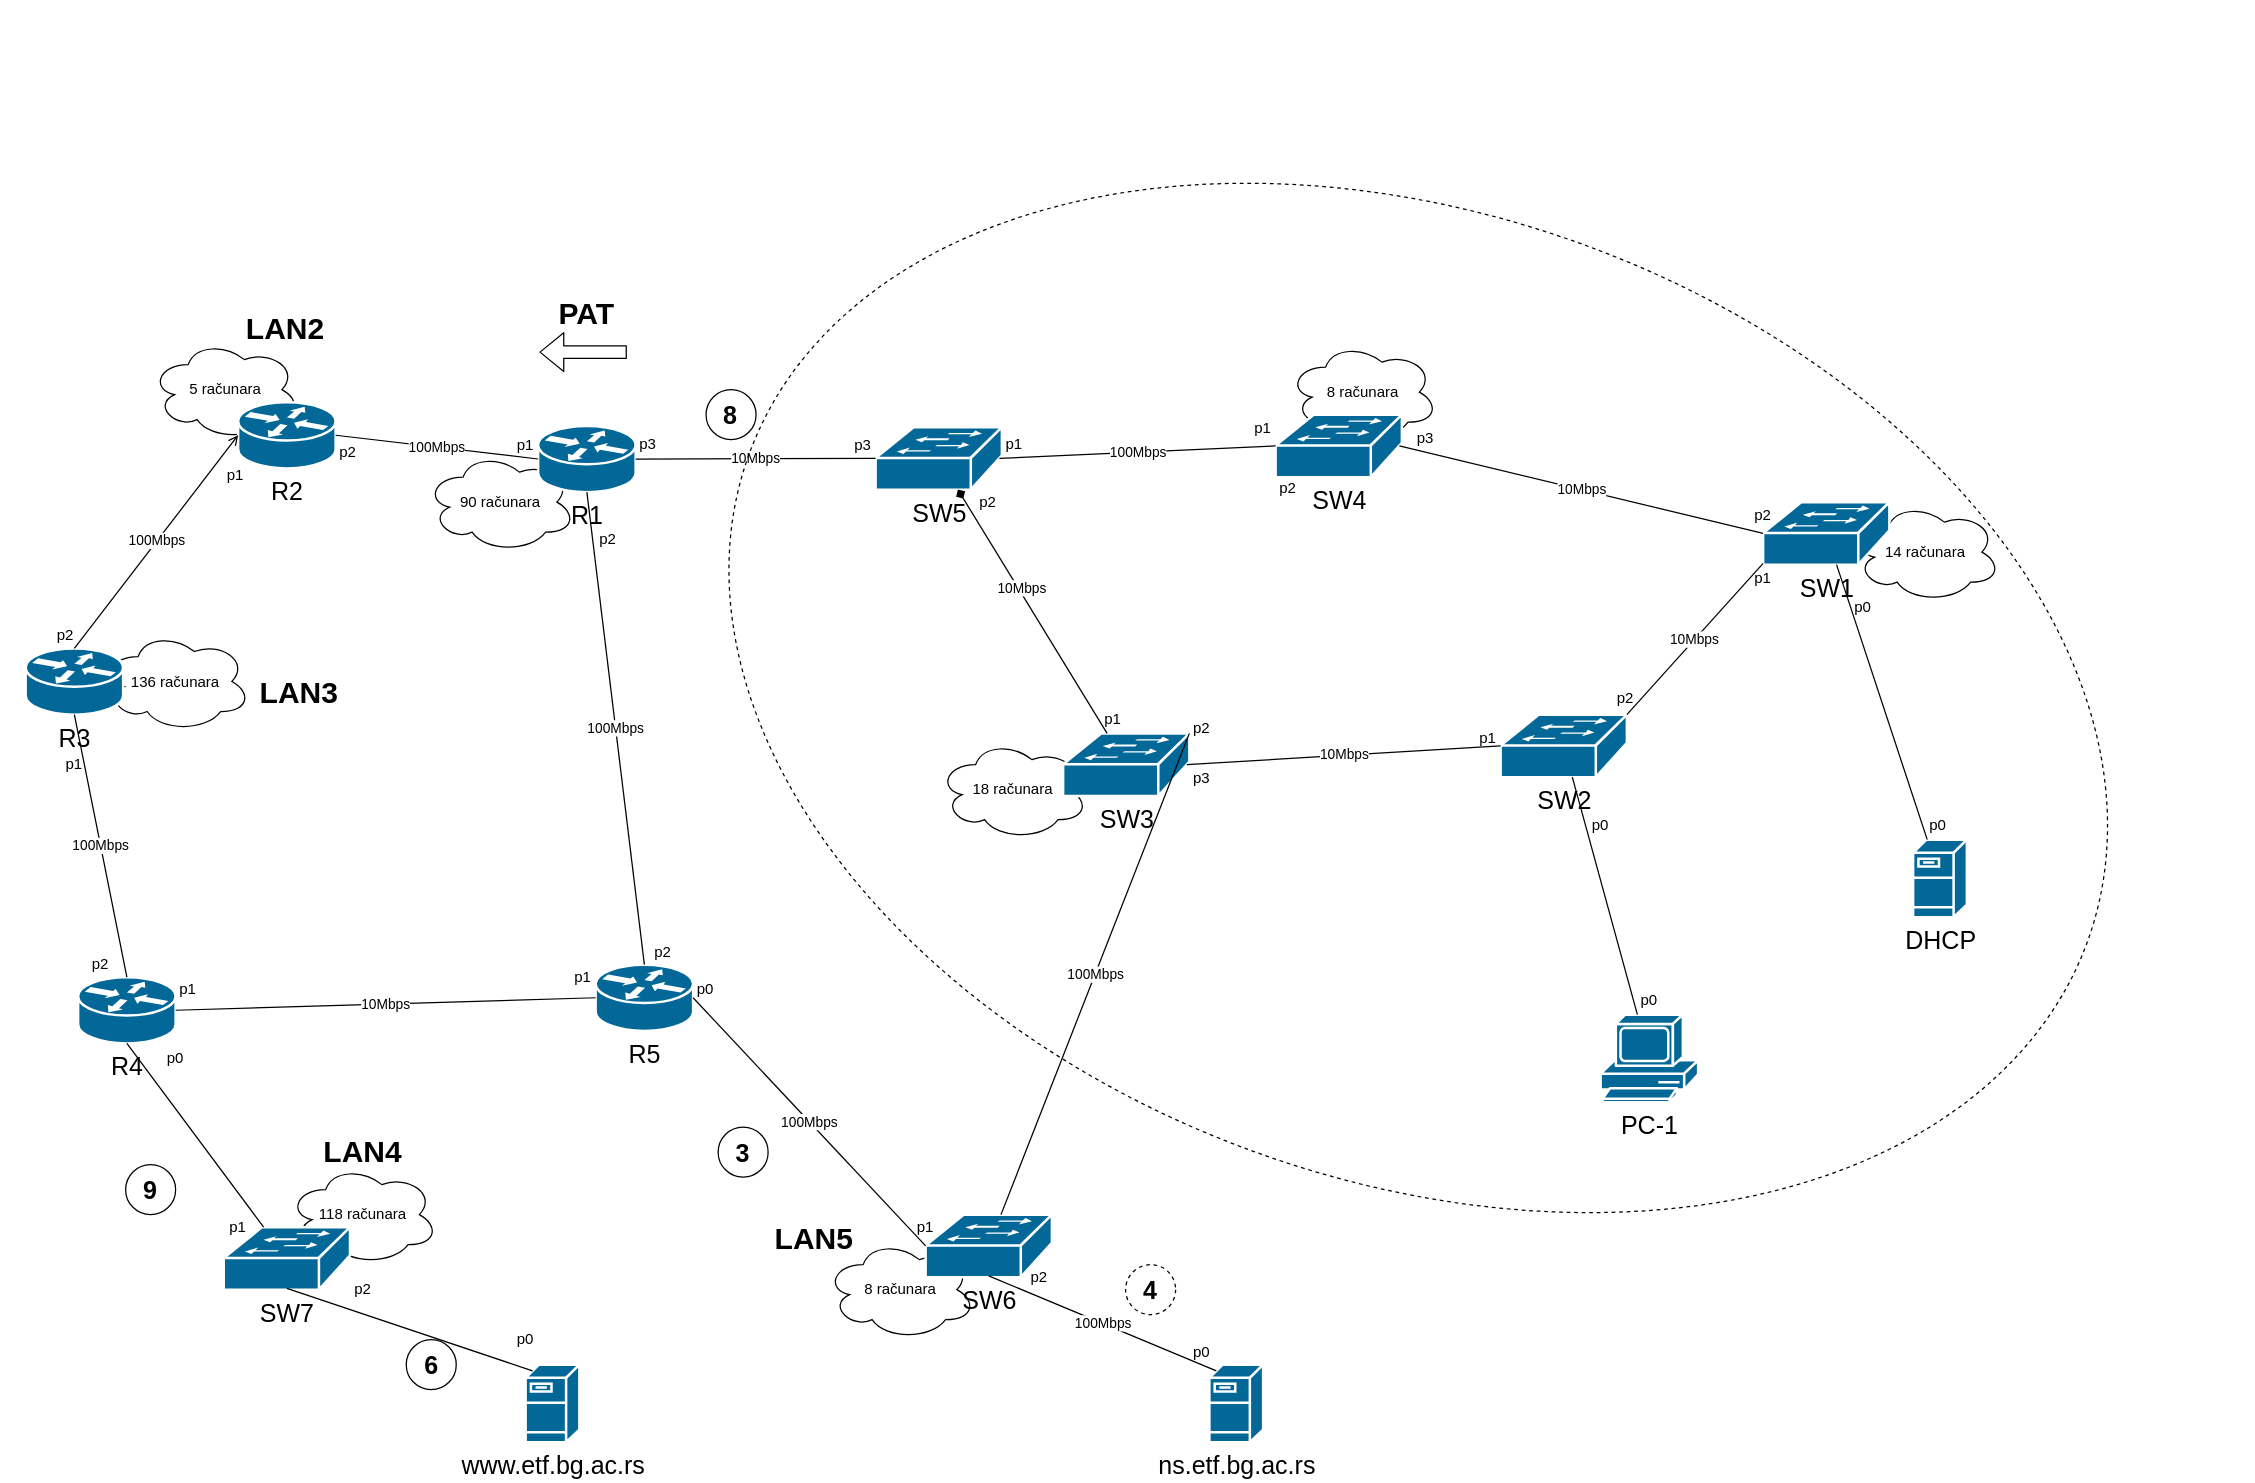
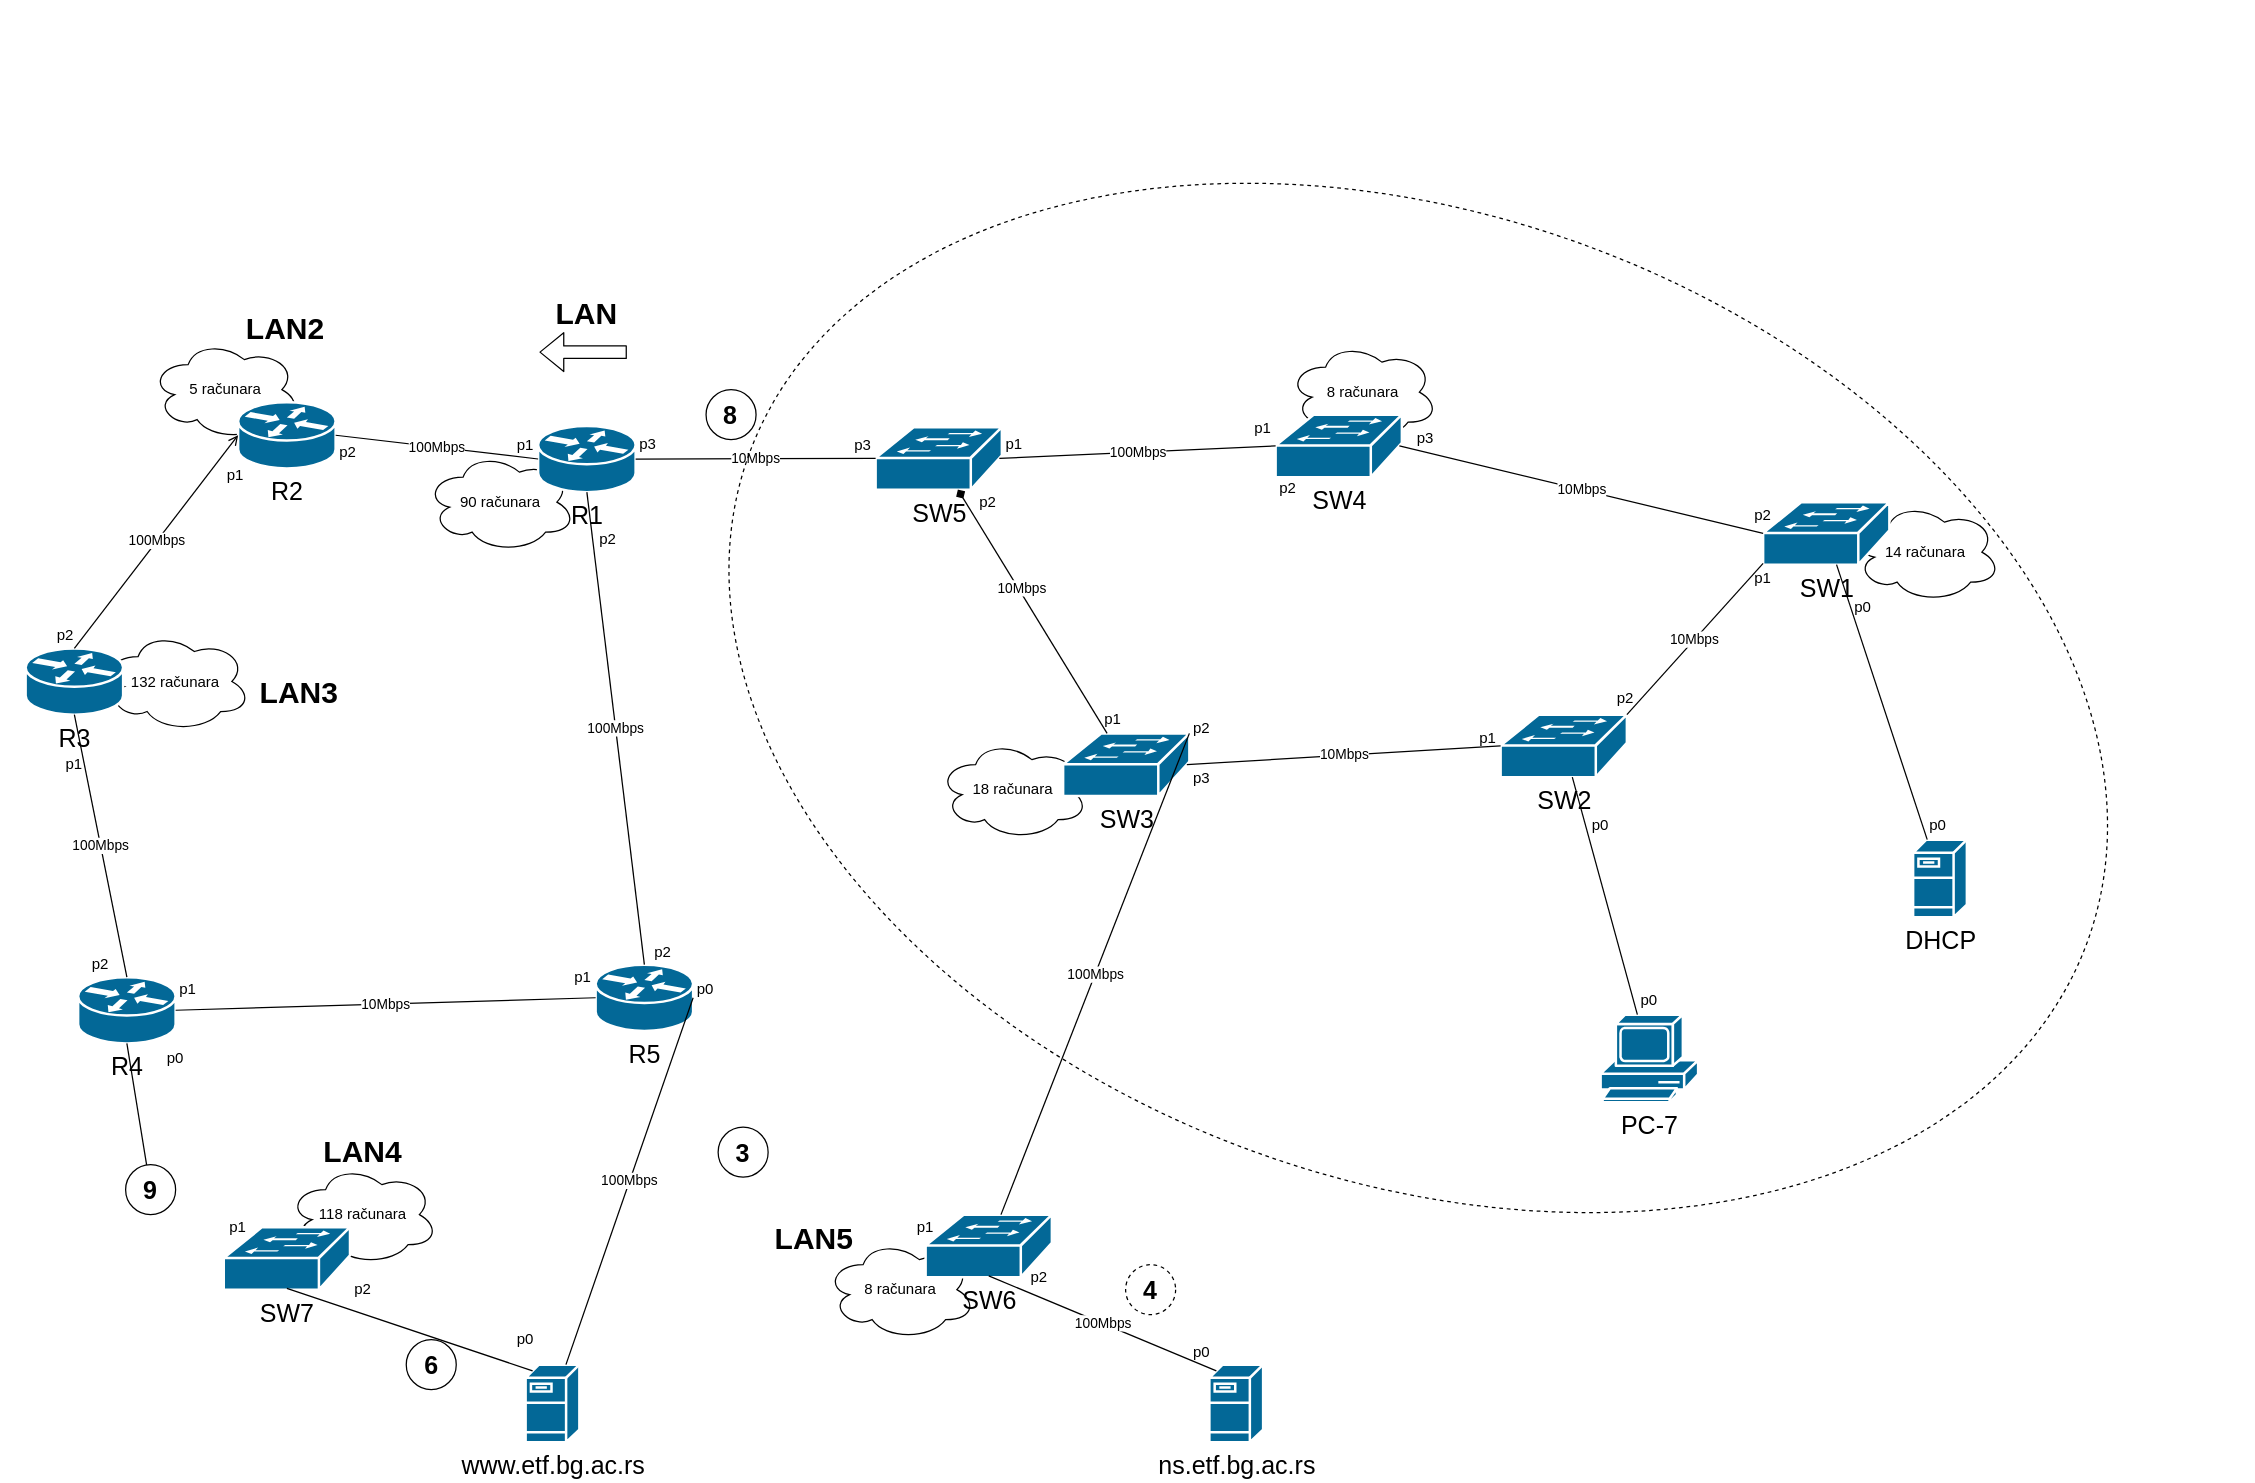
node "PAT": label "PAT" -> "LAN"
node "136 računara": label "136 računara" -> "132 računara"
node "PC-1": label "PC-1" -> "PC-7"
edge "R5" -- "SW6": now "R5" -- "www.etf.bg.ac.rs"
edge "R4" -- "SW7": now "R4" -- "9"
